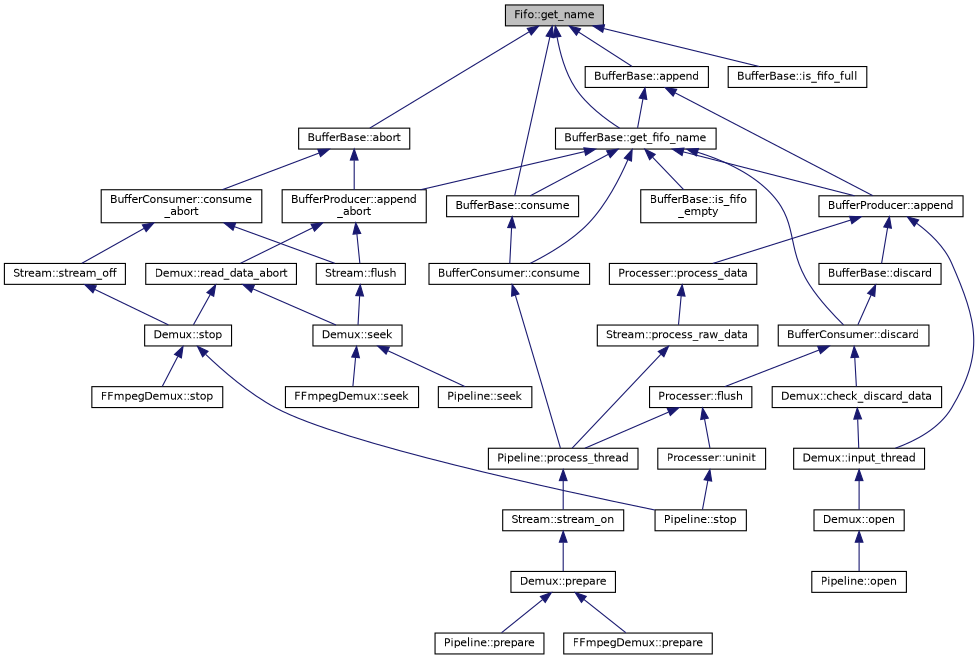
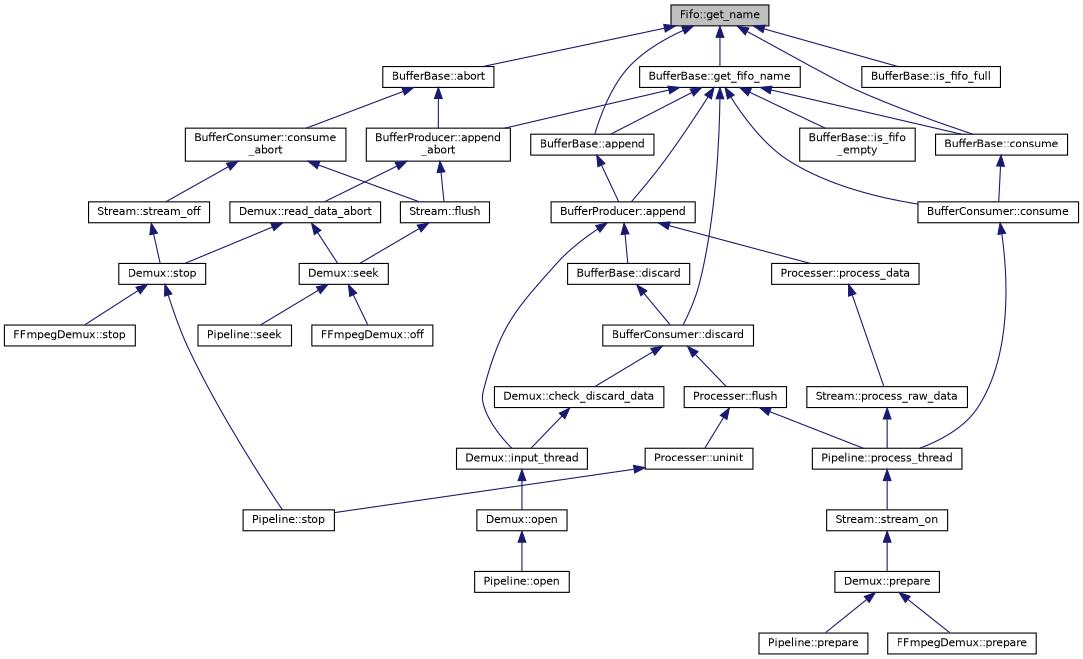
edge "BufferBase::get_fifo_name" -> "BufferBase::append": reversed
node "FFmpegDemux::seek": label "FFmpegDemux::seek" -> "FFmpegDemux::off"
